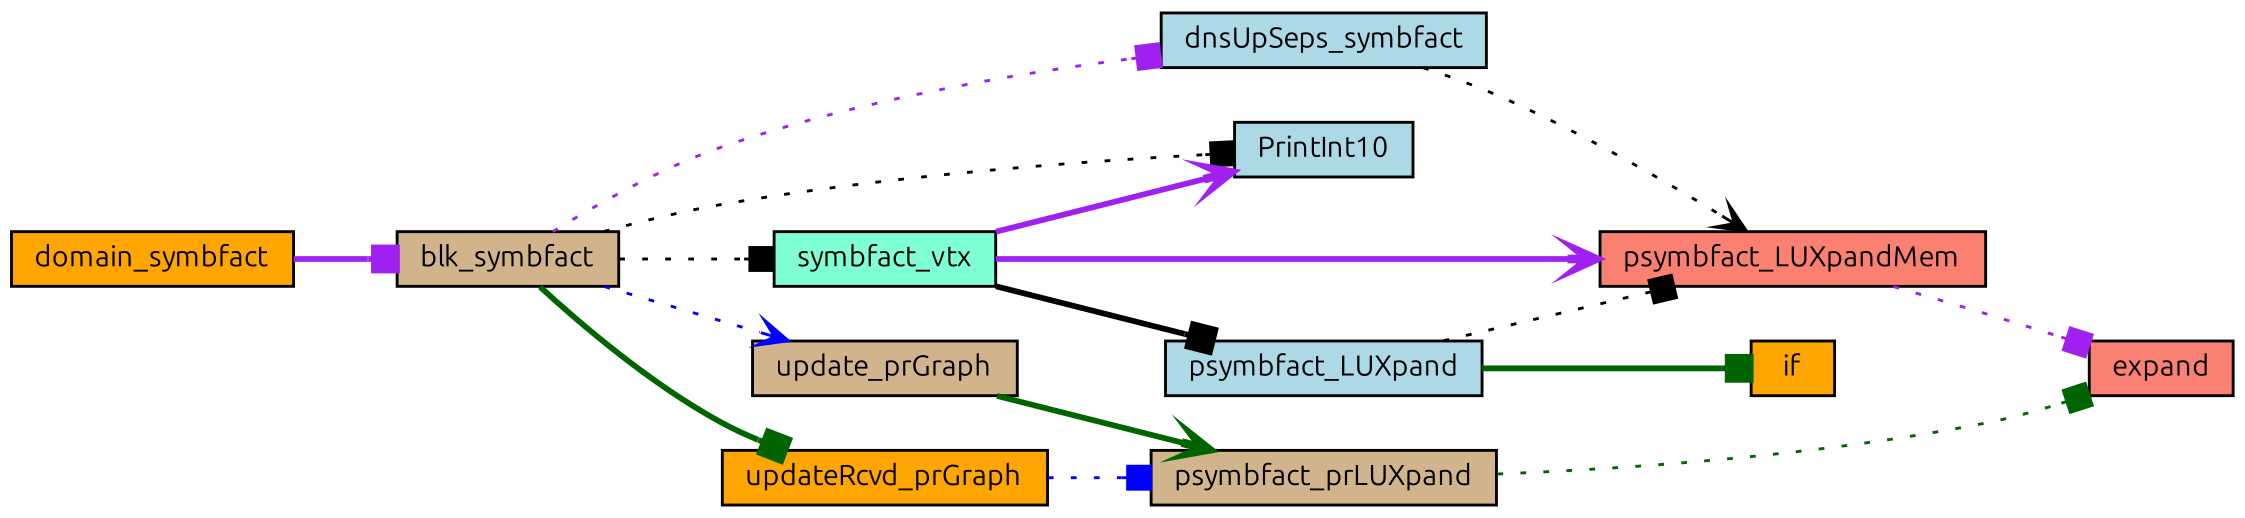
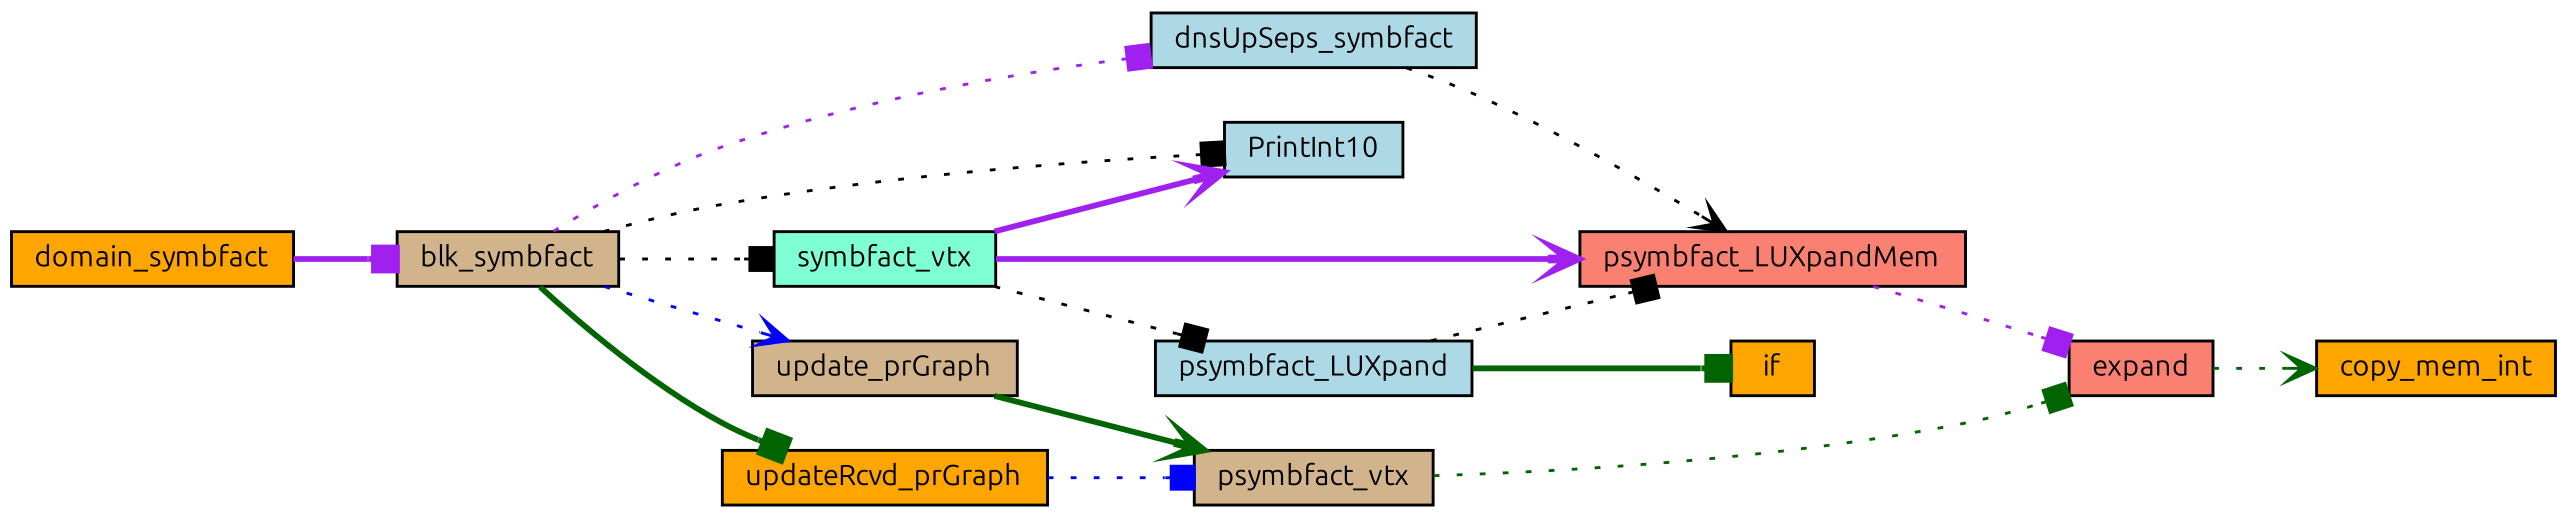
edge "symbfact_vtx" -> "psymbfact_LUXpand": style bold -> dotted
node "copy_mem_int": added
node "psymbfact_prLUXpand": label "psymbfact_prLUXpand" -> "psymbfact_vtx"
